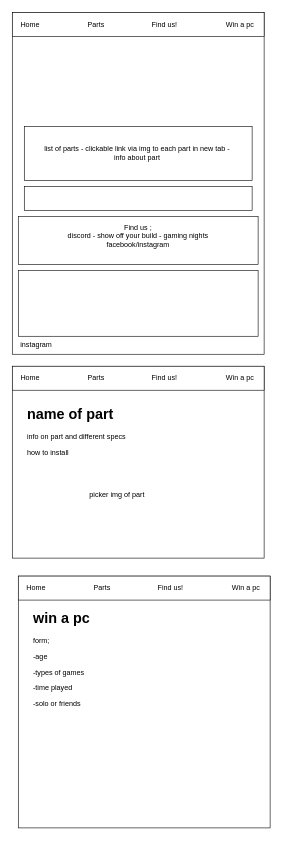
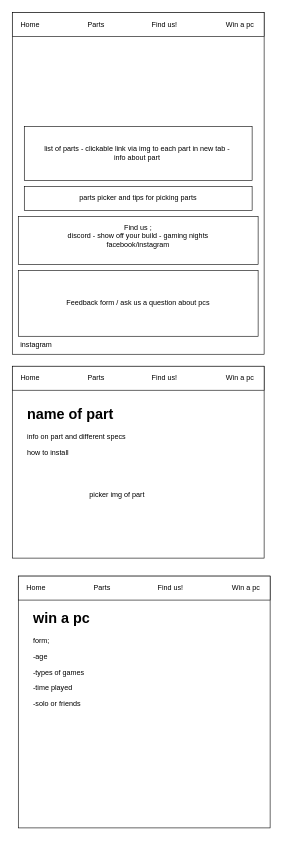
node "parts picker and tips for picking parts": added
node "Feedback form / ask us a question about pcs": added
